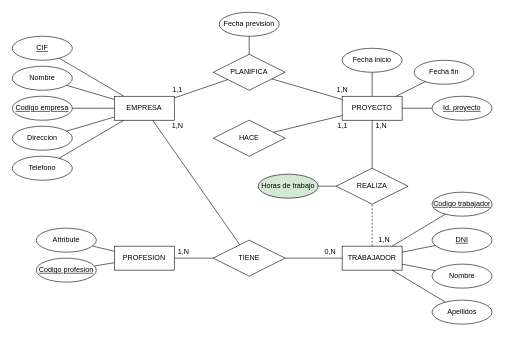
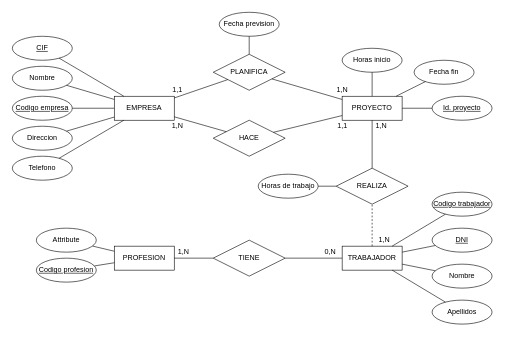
node "Fecha inicio": label "Fecha inicio" -> "Horas inicio"
edge "EMPRESA" -- "TIENE": now "EMPRESA" -- "HACE"
node "Horas de trabajo": fillcolor #d5e8d4 -> #ffffff
